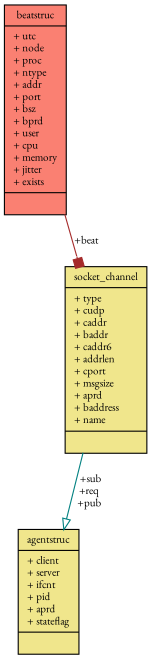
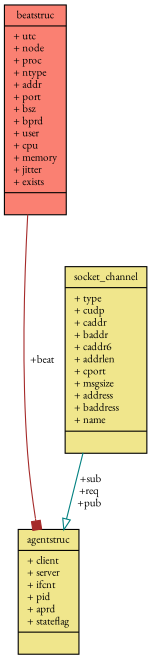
edge "beatstruc" -> "socket_channel": now "beatstruc" -> "agentstruc"
node "socket_channel": text "+ aprd" -> "+ address"
